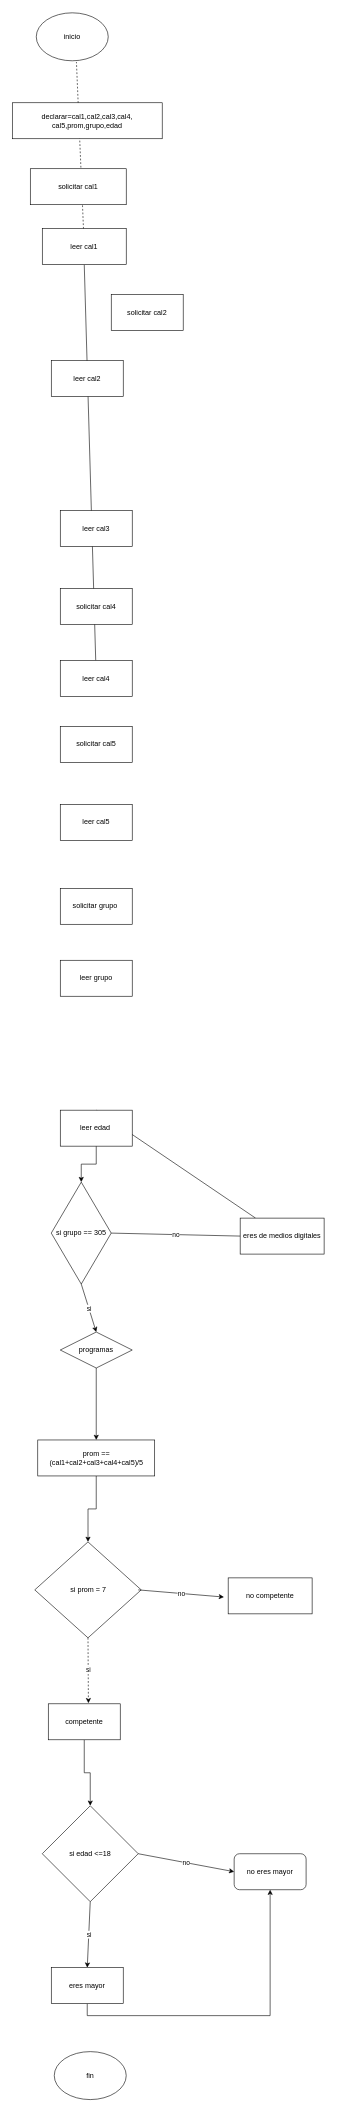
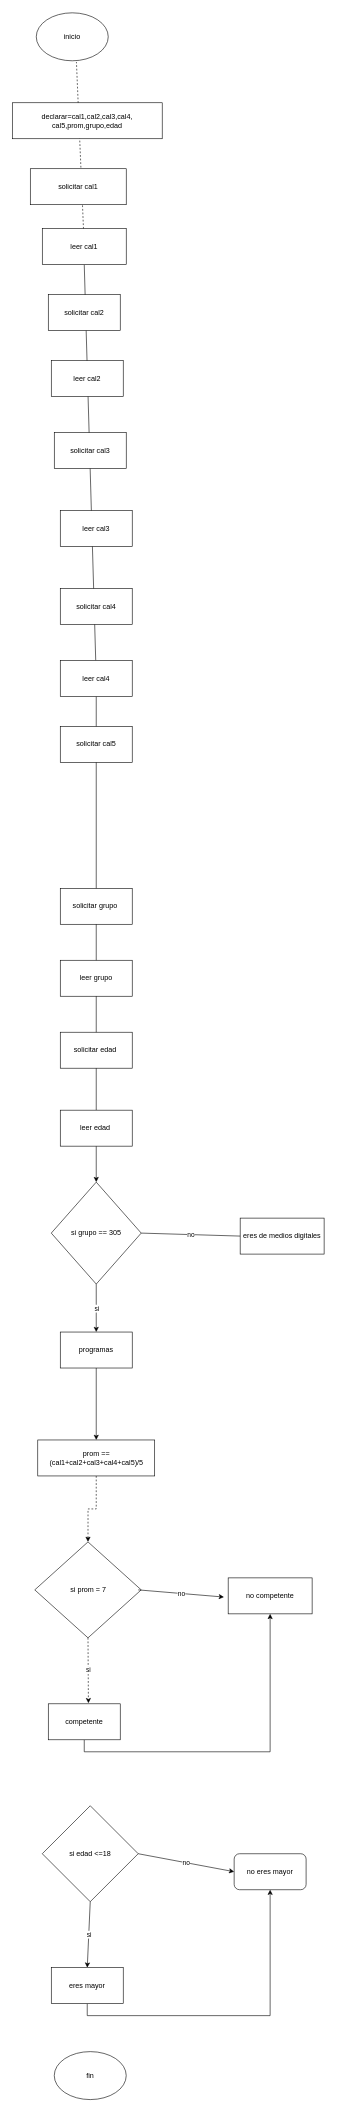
node "solicitar cal2": moved (147, 312) -> (84, 312)
node "solicitar cal3": added
node "leer cal5": removed
node "solicitar edad": added
edge "leer edad" -- "eres de medios digitales": now "leer edad" -- "leer cal4"
node "si grupo == 305": size 60x102 -> 90x102
node "programas": shape diamond -> rectangle
edge "prom ==(cal1+cal2+cal3+cal4+cal5)/5" -> "si prom = 7": style solid -> dashed
edge "competente" -> "si edad <=18": now "competente" -> "no competente"
